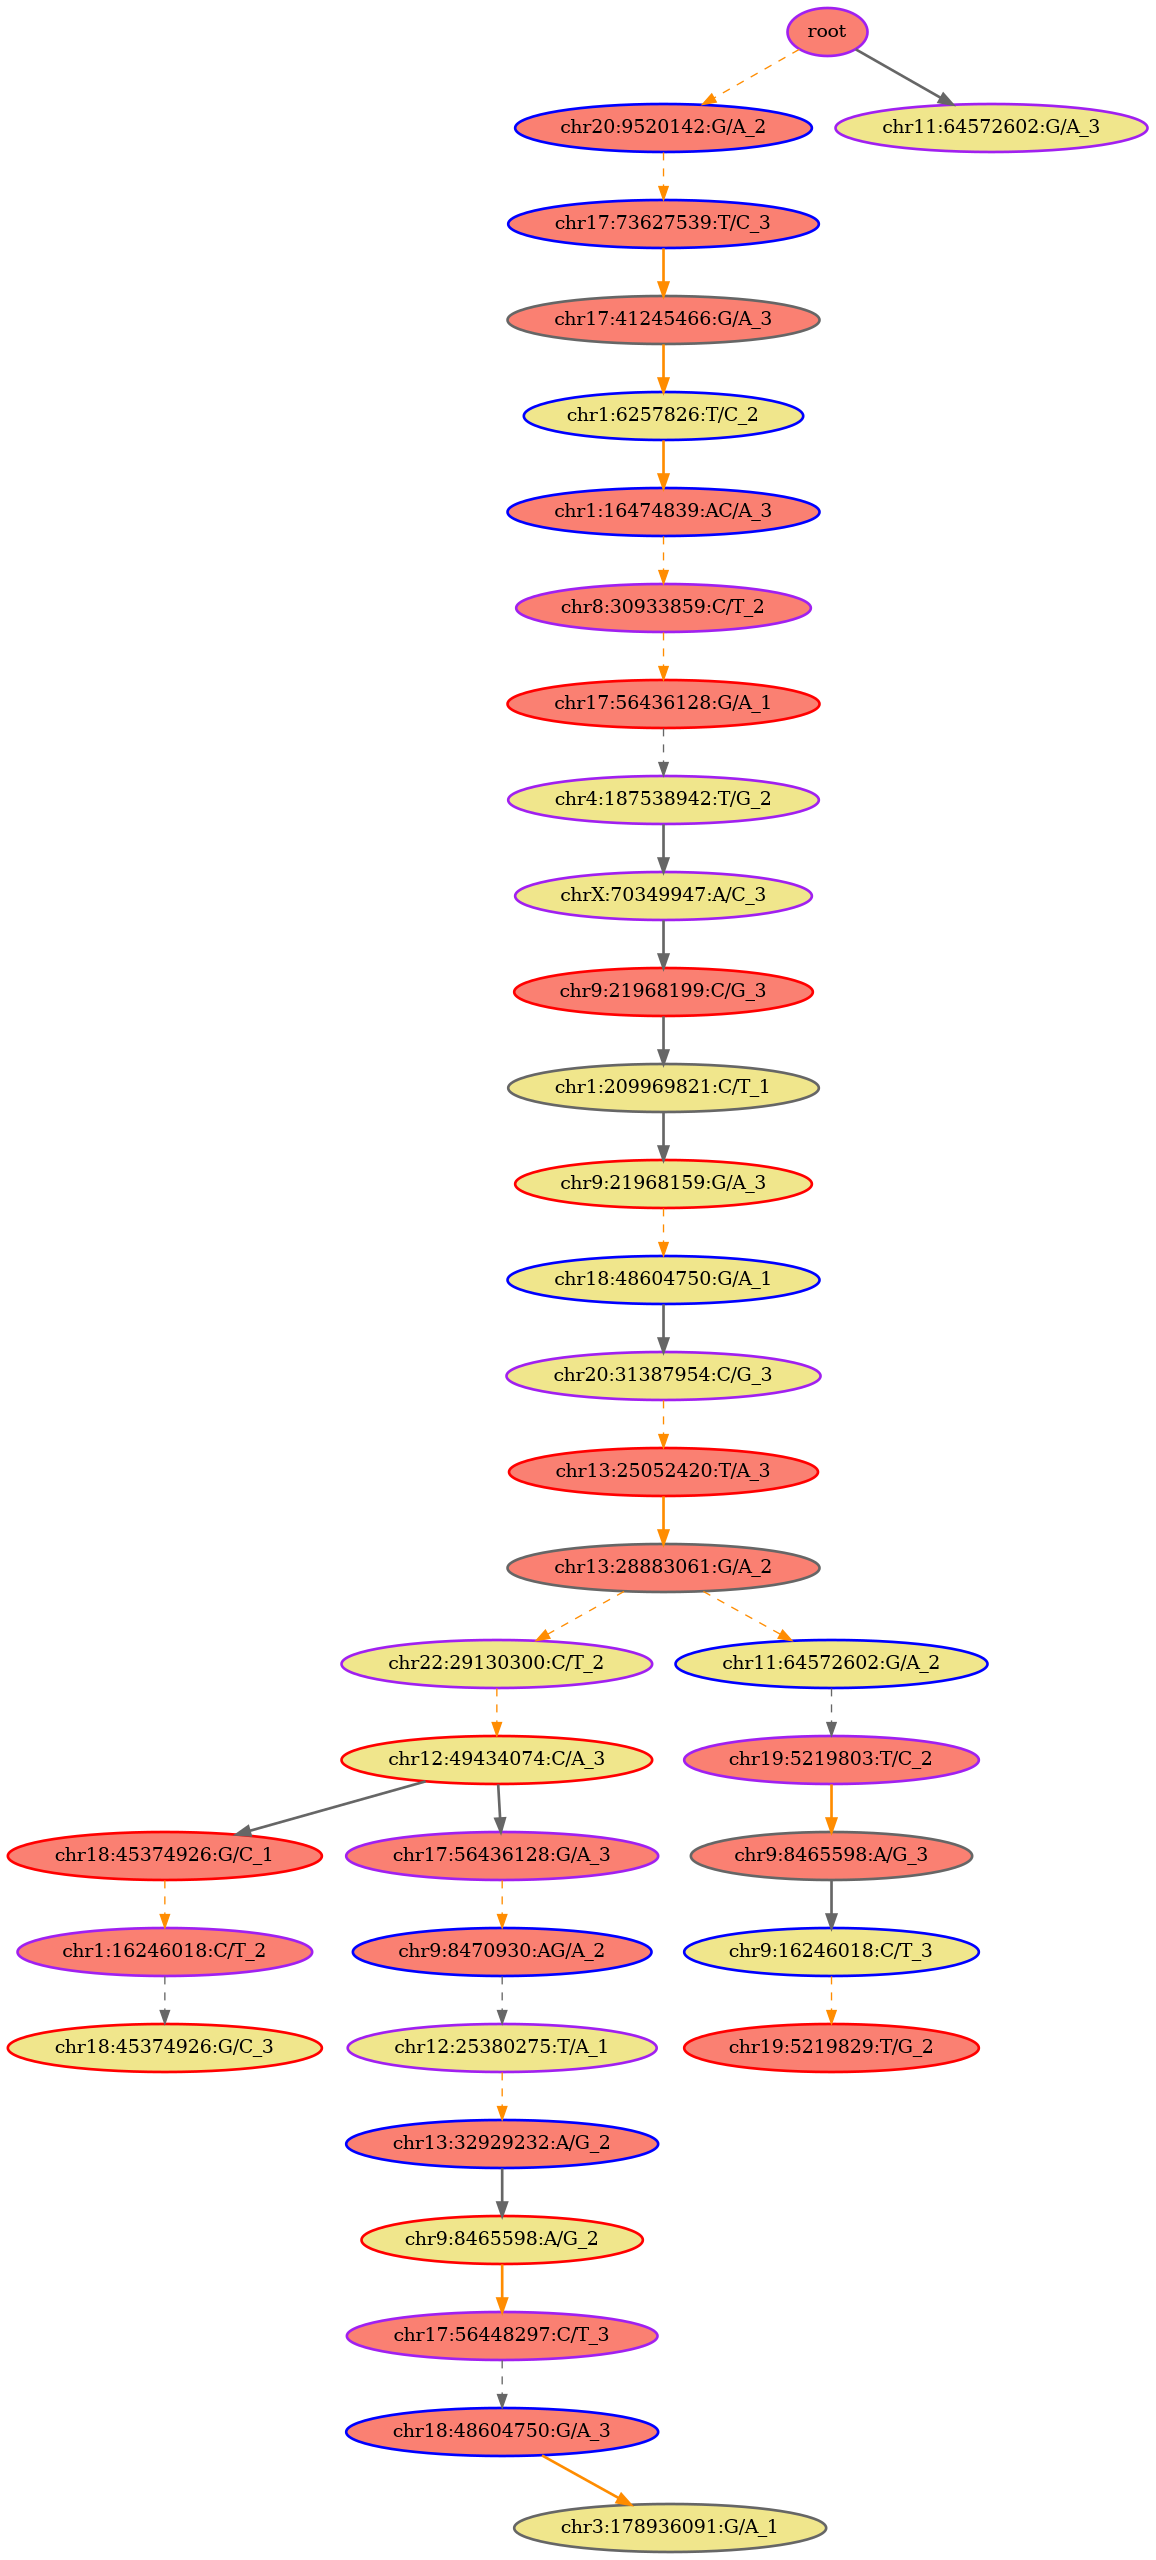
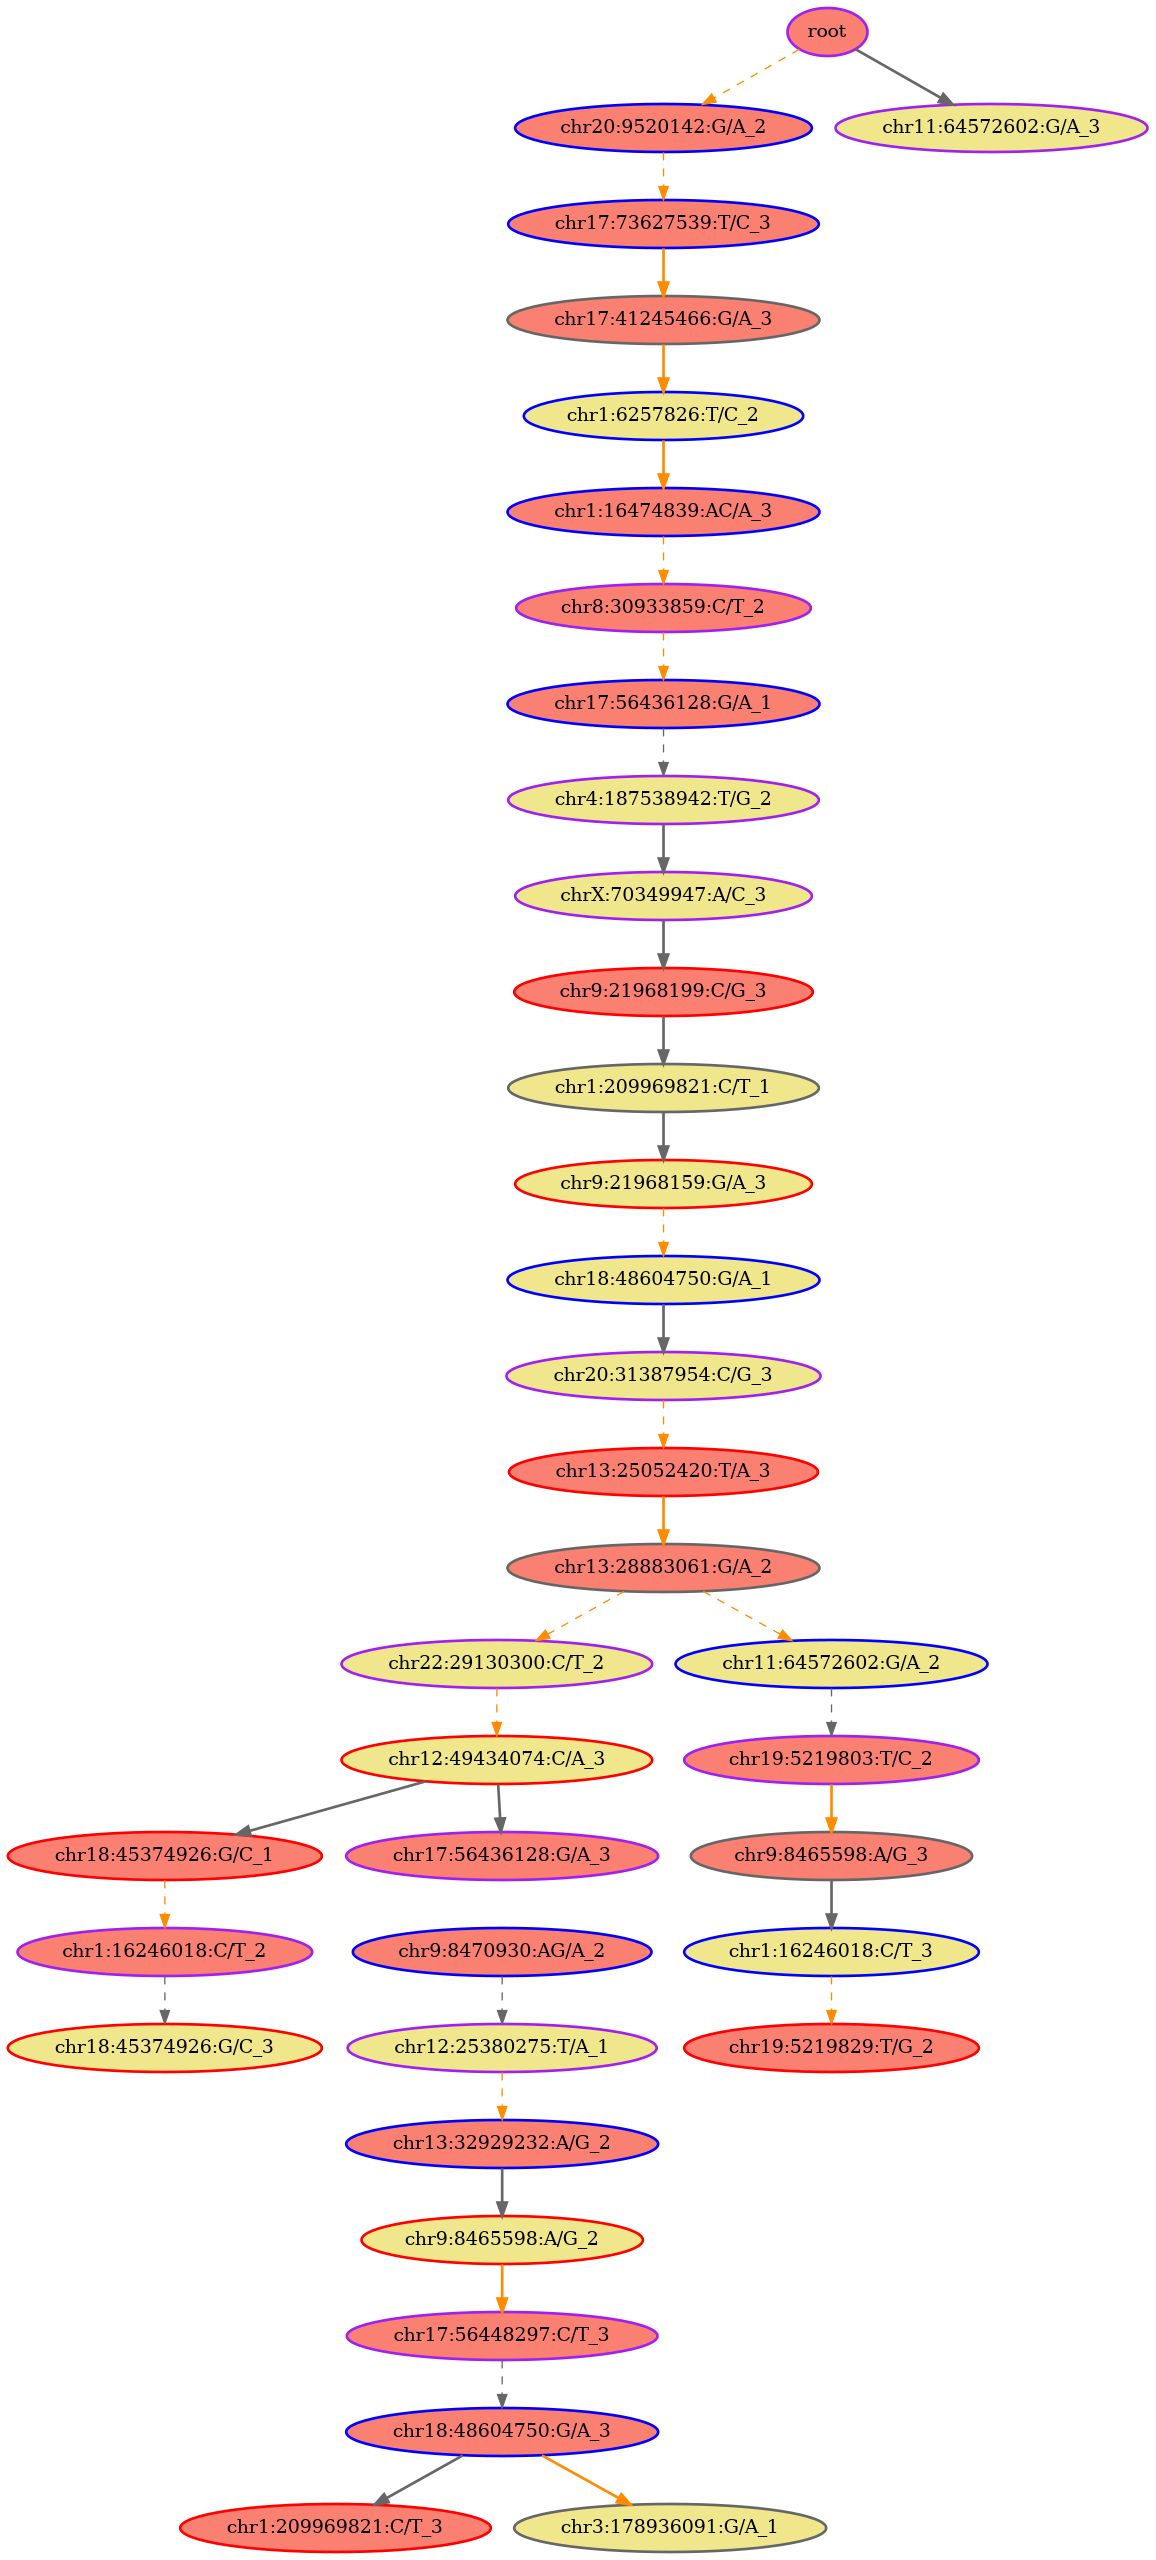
node "chr17:56436128:G/A_1": color red -> blue
edge "chr17:56436128:G/A_3" -> "chr9:8470930:AG/A_2": removed
node "chr9:16246018:C/T_3": label "chr9:16246018:C/T_3" -> "chr1:16246018:C/T_3"
node "chr1:209969821:C/T_3": added
